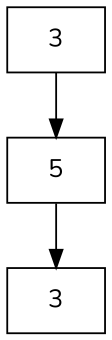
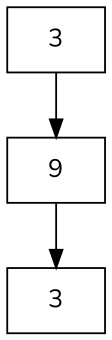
node "5": label "5" -> "9"
